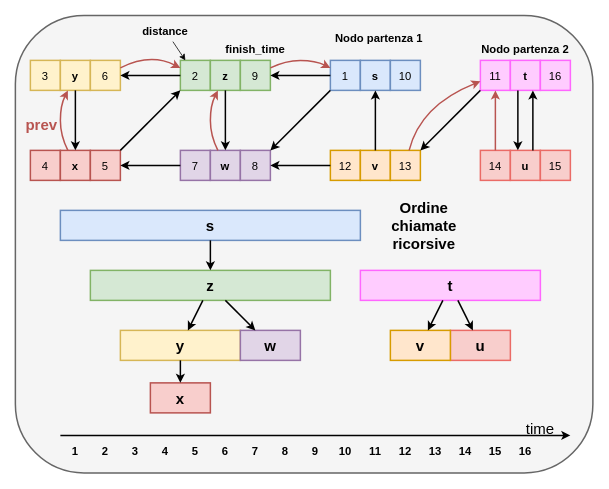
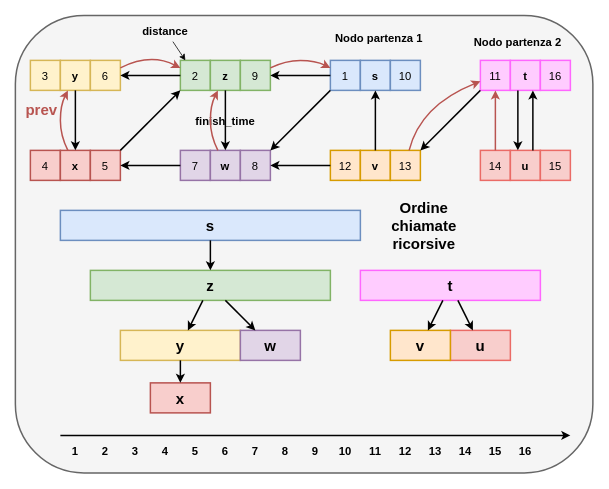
node "finish_time": moved (255, 49) -> (225, 120)
node "Nodo partenza 2": moved (525, 49) -> (518, 42)
node "prev": moved (42, 124) -> (42, 109)
node "time": removed
